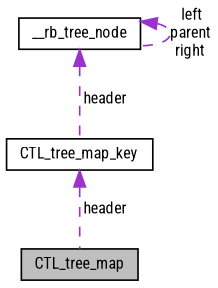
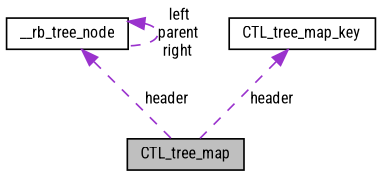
edge "CTL_tree_map_key" -> "__rb_tree_node": now "CTL_tree_map" -> "__rb_tree_node"
